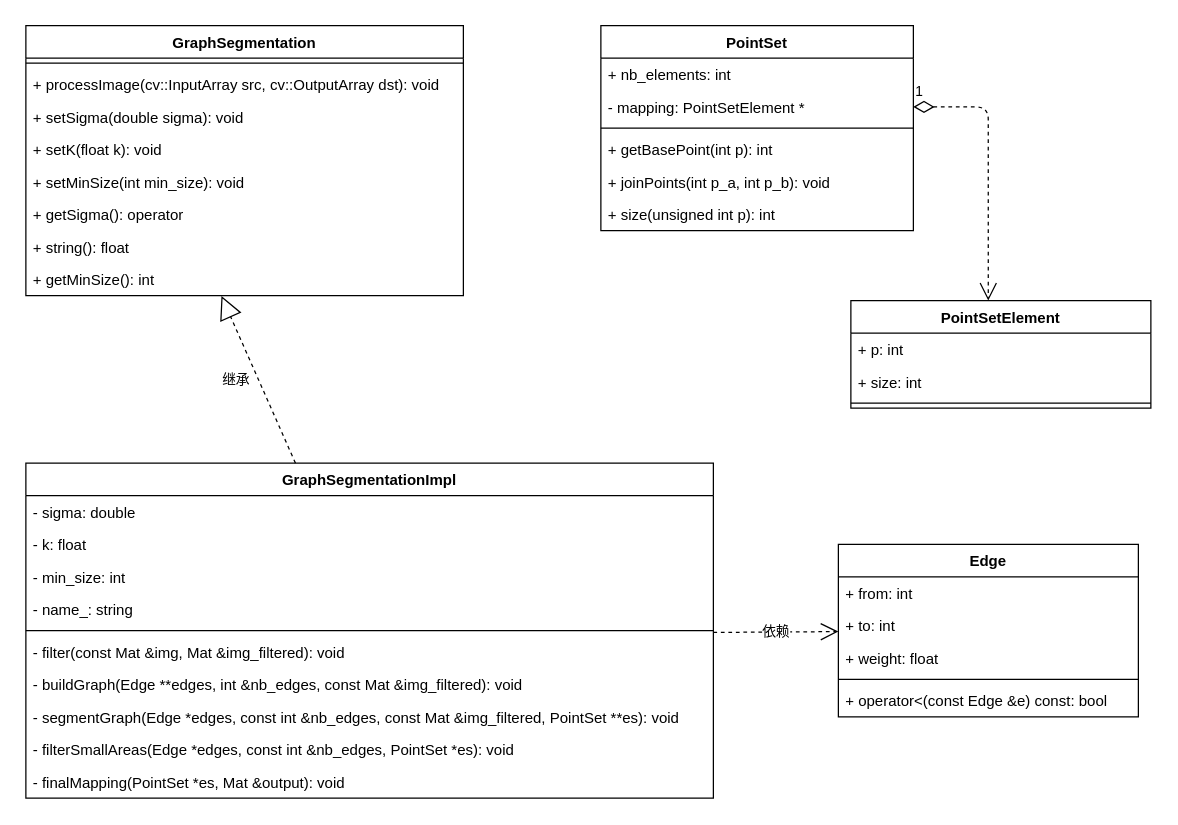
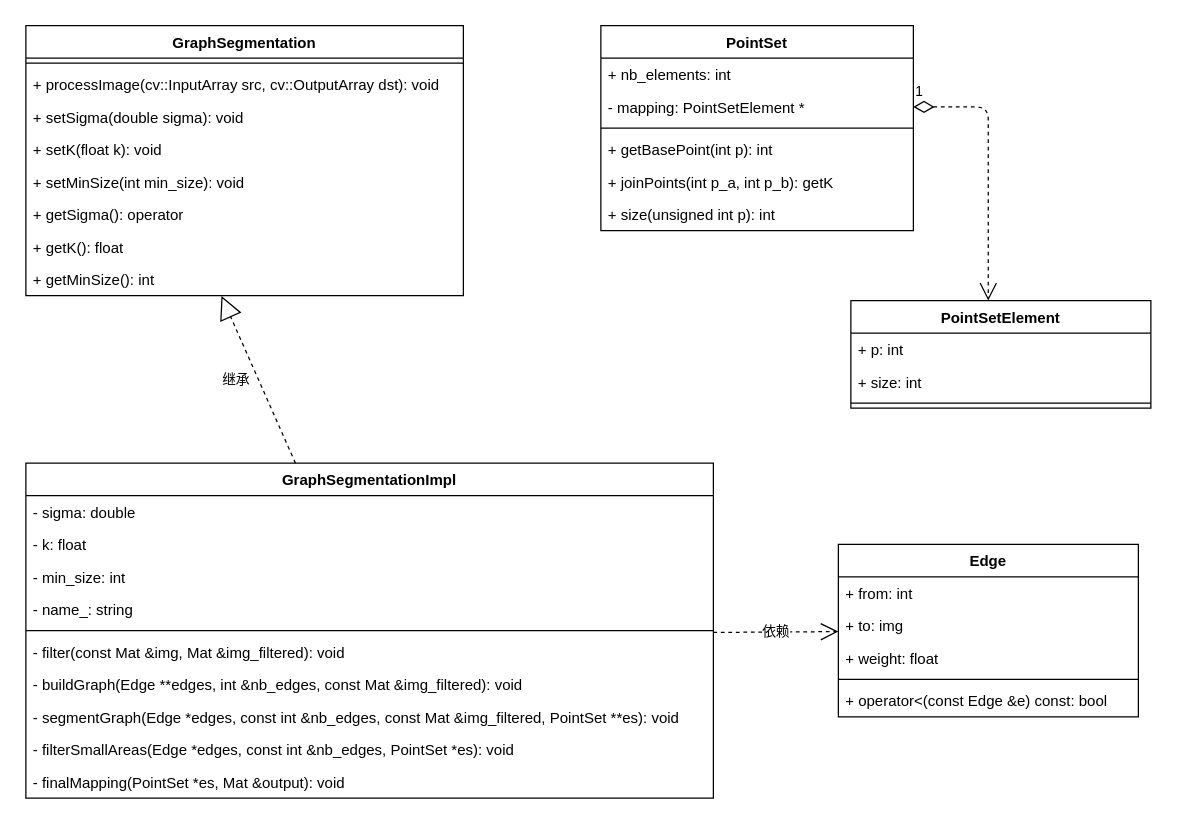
node "+ joinPoints(int p_a, int p_b): void": label "+ joinPoints(int p_a, int p_b): void" -> "+ joinPoints(int p_a, int p_b): getK"
node "+ string(): float": label "+ string(): float" -> "+ getK(): float"
node "+ to: int": label "+ to: int" -> "+ to: img"
